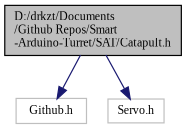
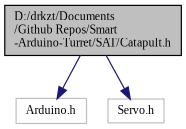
node "Github.h": label "Github.h" -> "Arduino.h"
